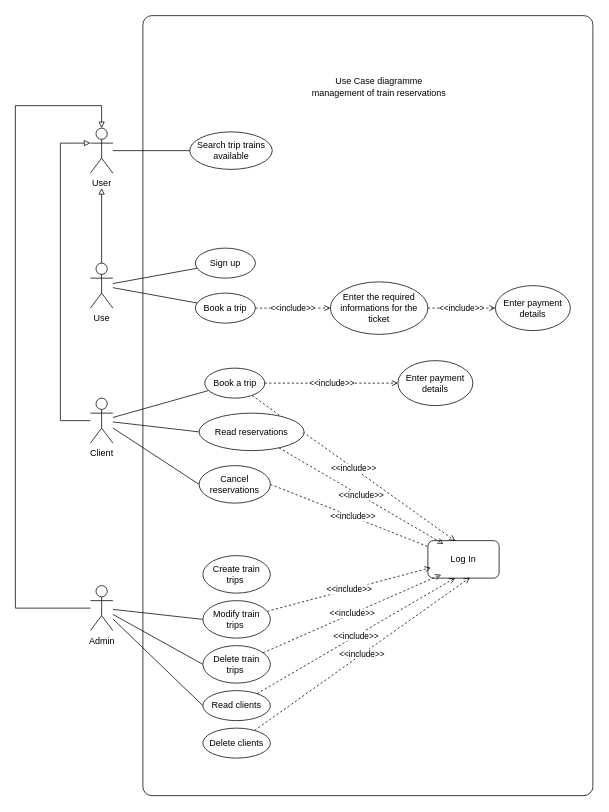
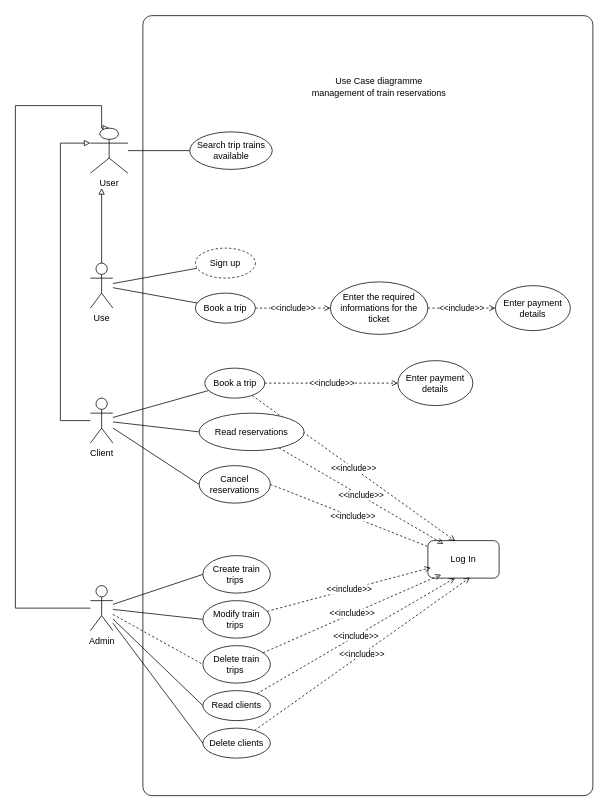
node "User": size 23x45 -> 38x45
node "Sign up": style solid -> dashed
edge "Create train trips" -- "Admin": added
edge "Admin" -- "Delete train trips": style solid -> dashed
edge "Admin" -- "Delete clients": added
